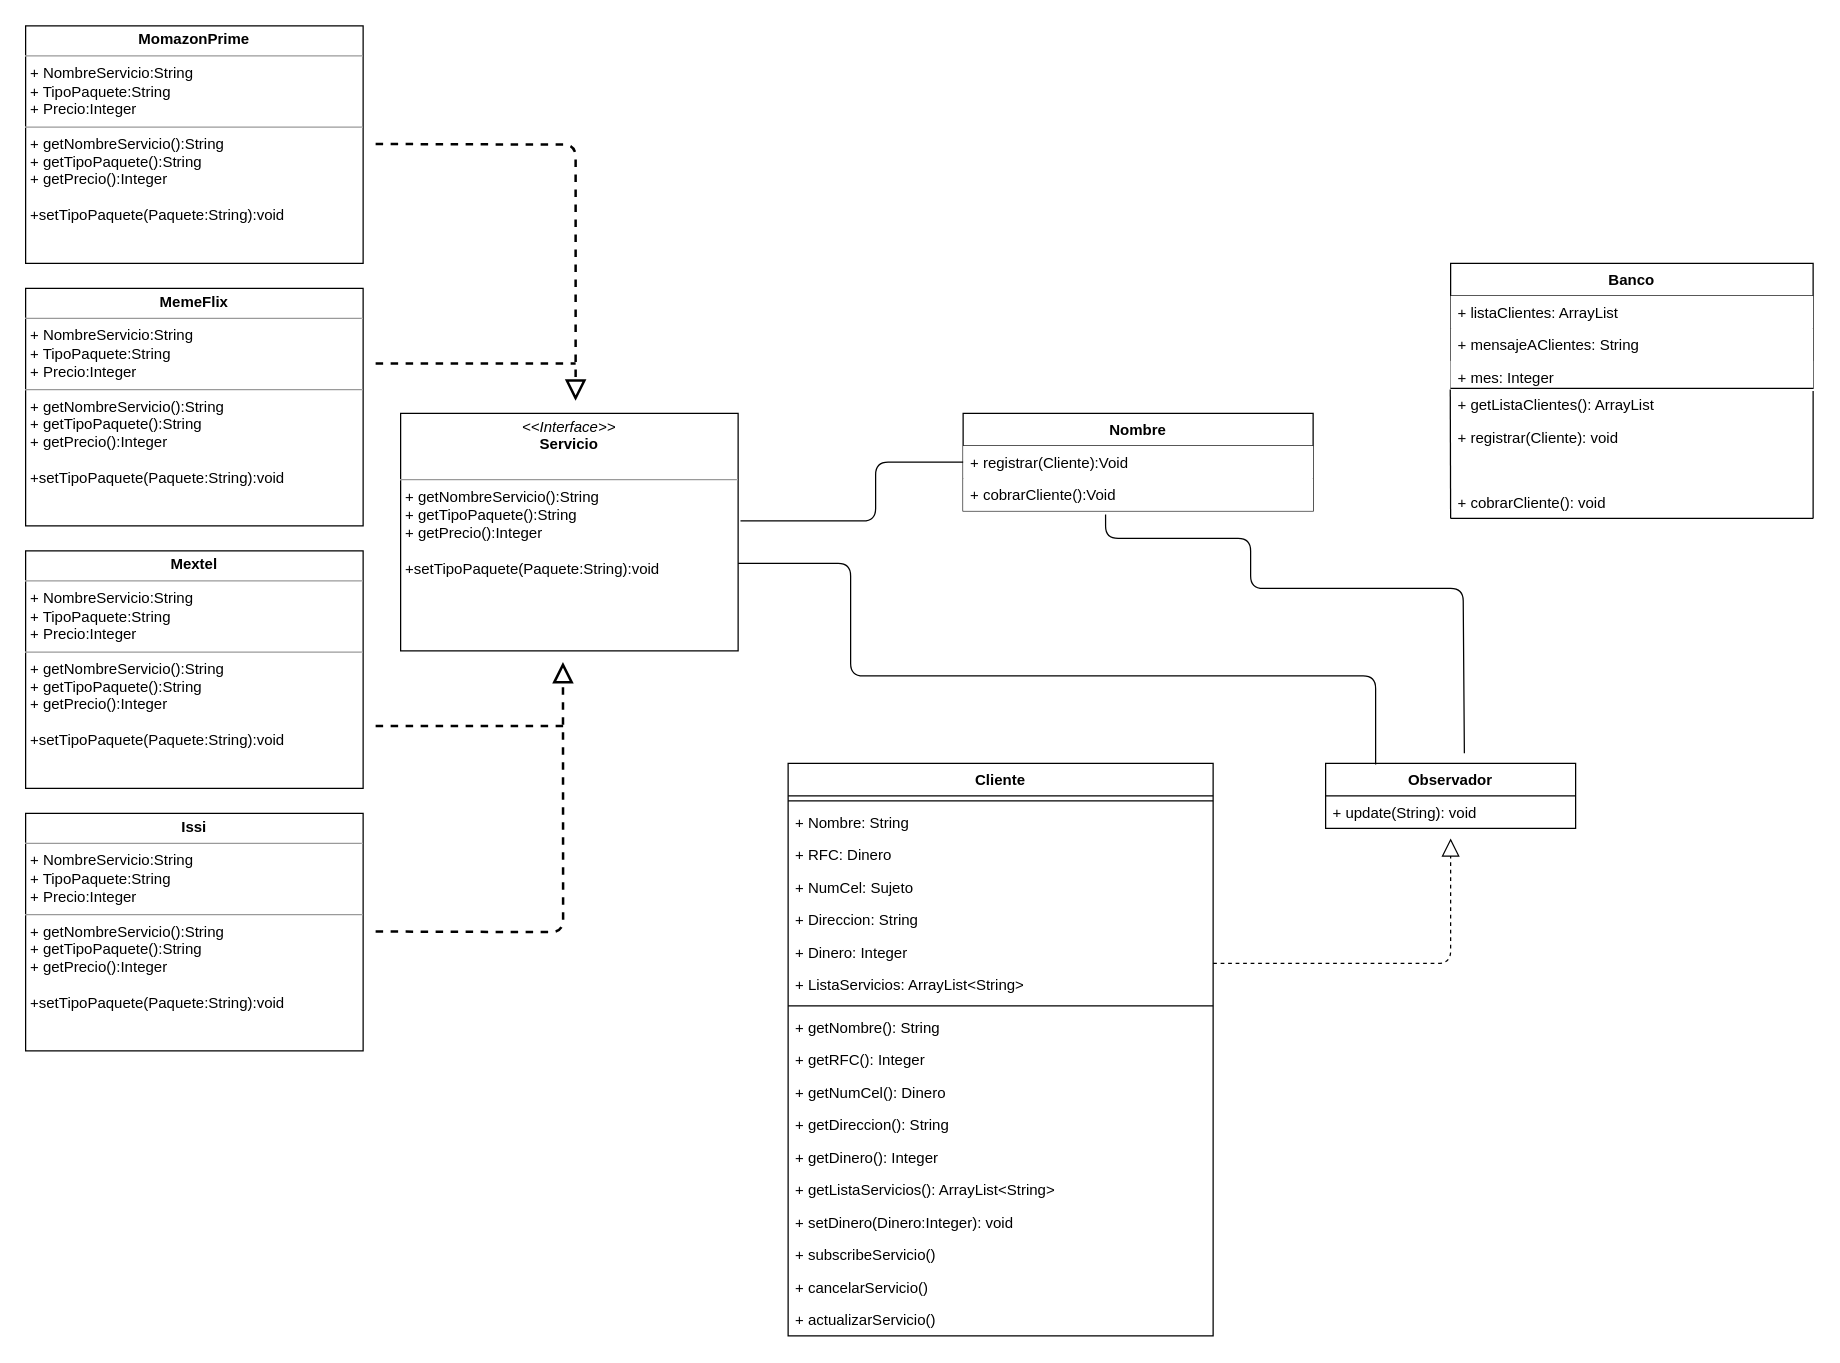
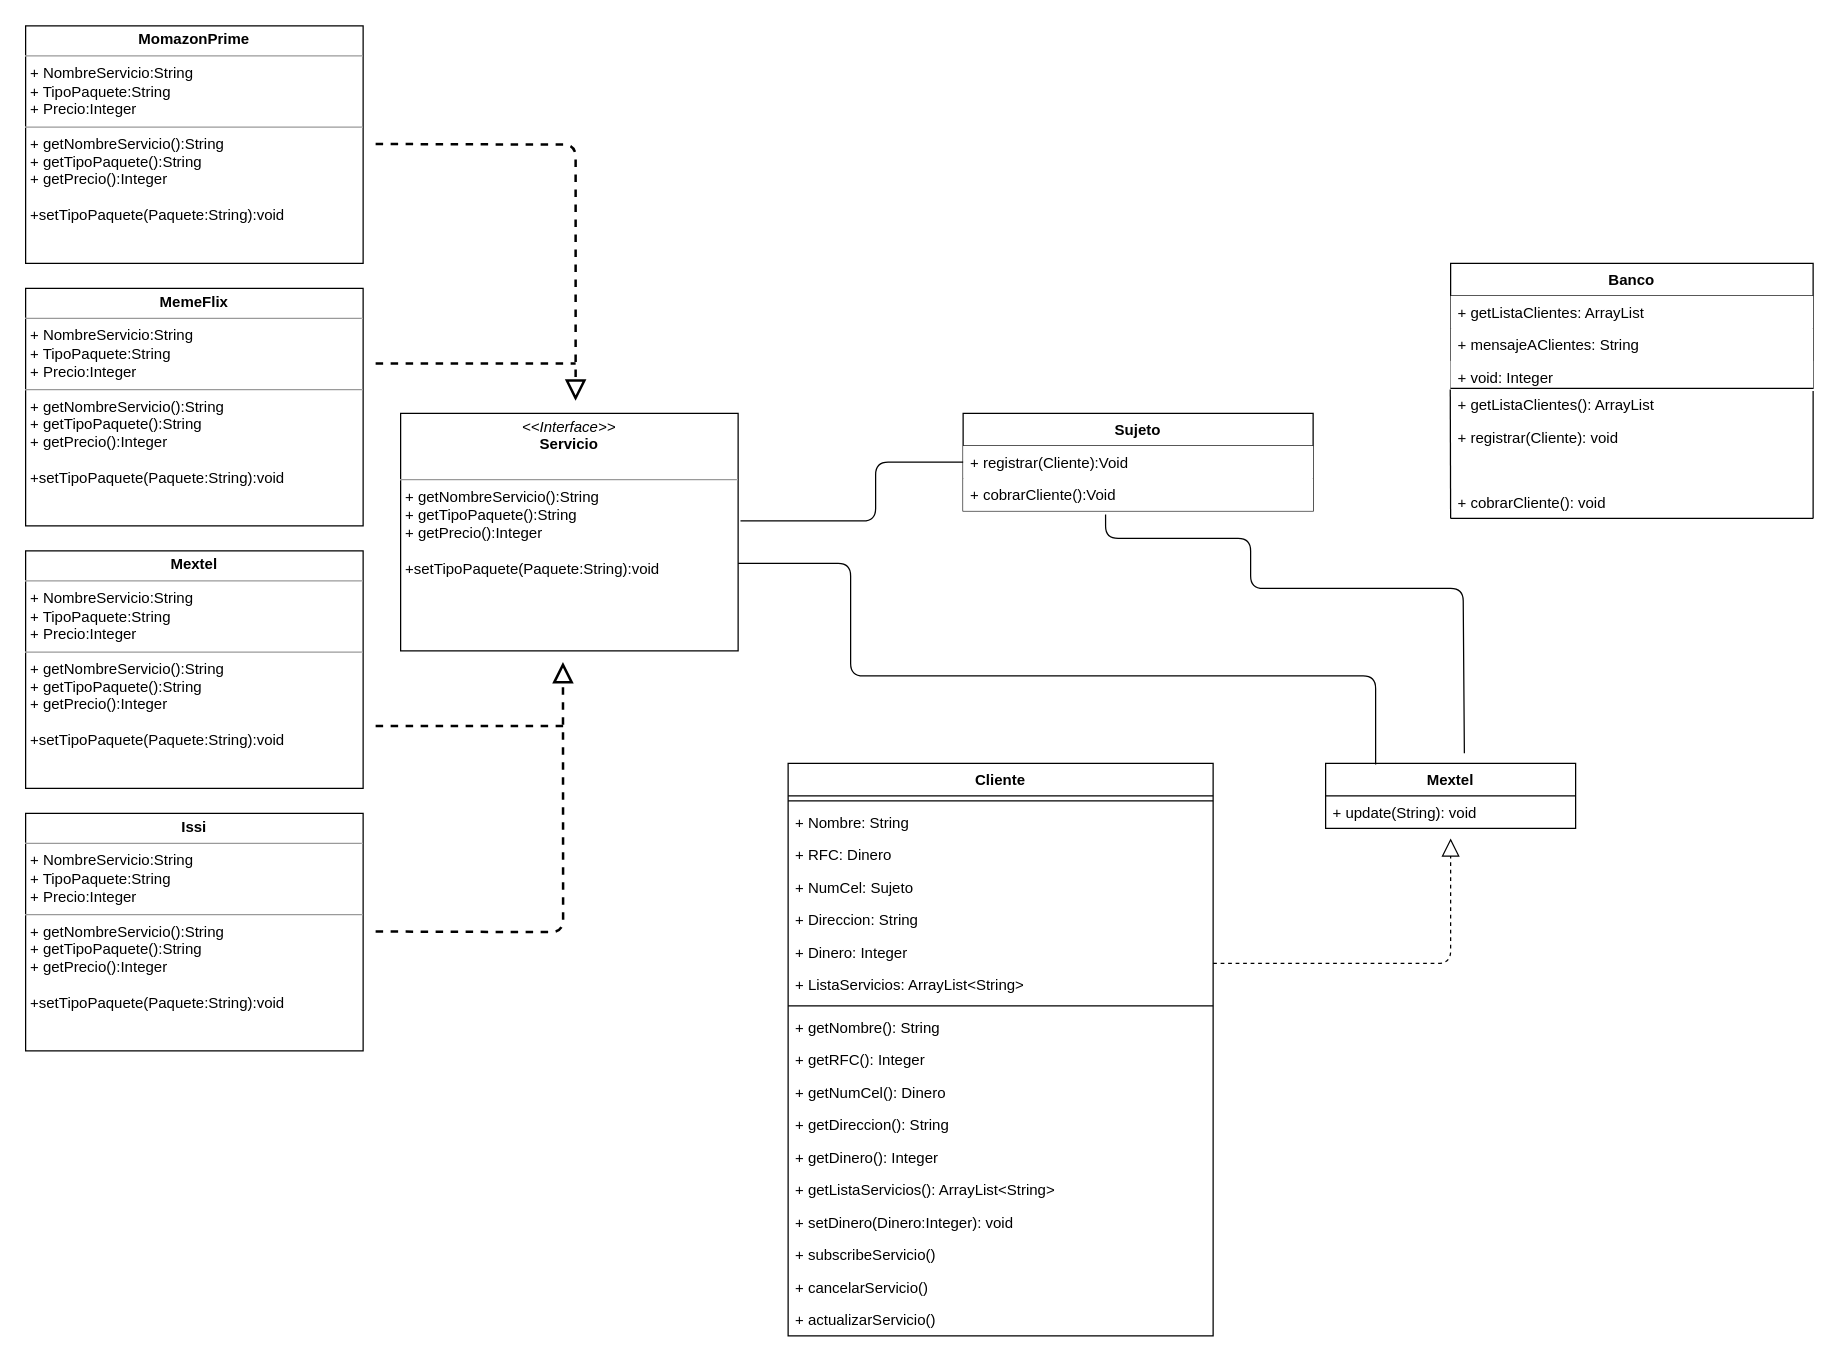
node "+ listaClientes: ArrayList": label "+ listaClientes: ArrayList" -> "+ getListaClientes: ArrayList"
node "+ mes: Integer": label "+ mes: Integer" -> "+ void: Integer"
node "Nombre": label "Nombre" -> "Sujeto"
node "Observador": label "Observador" -> "Mextel"
